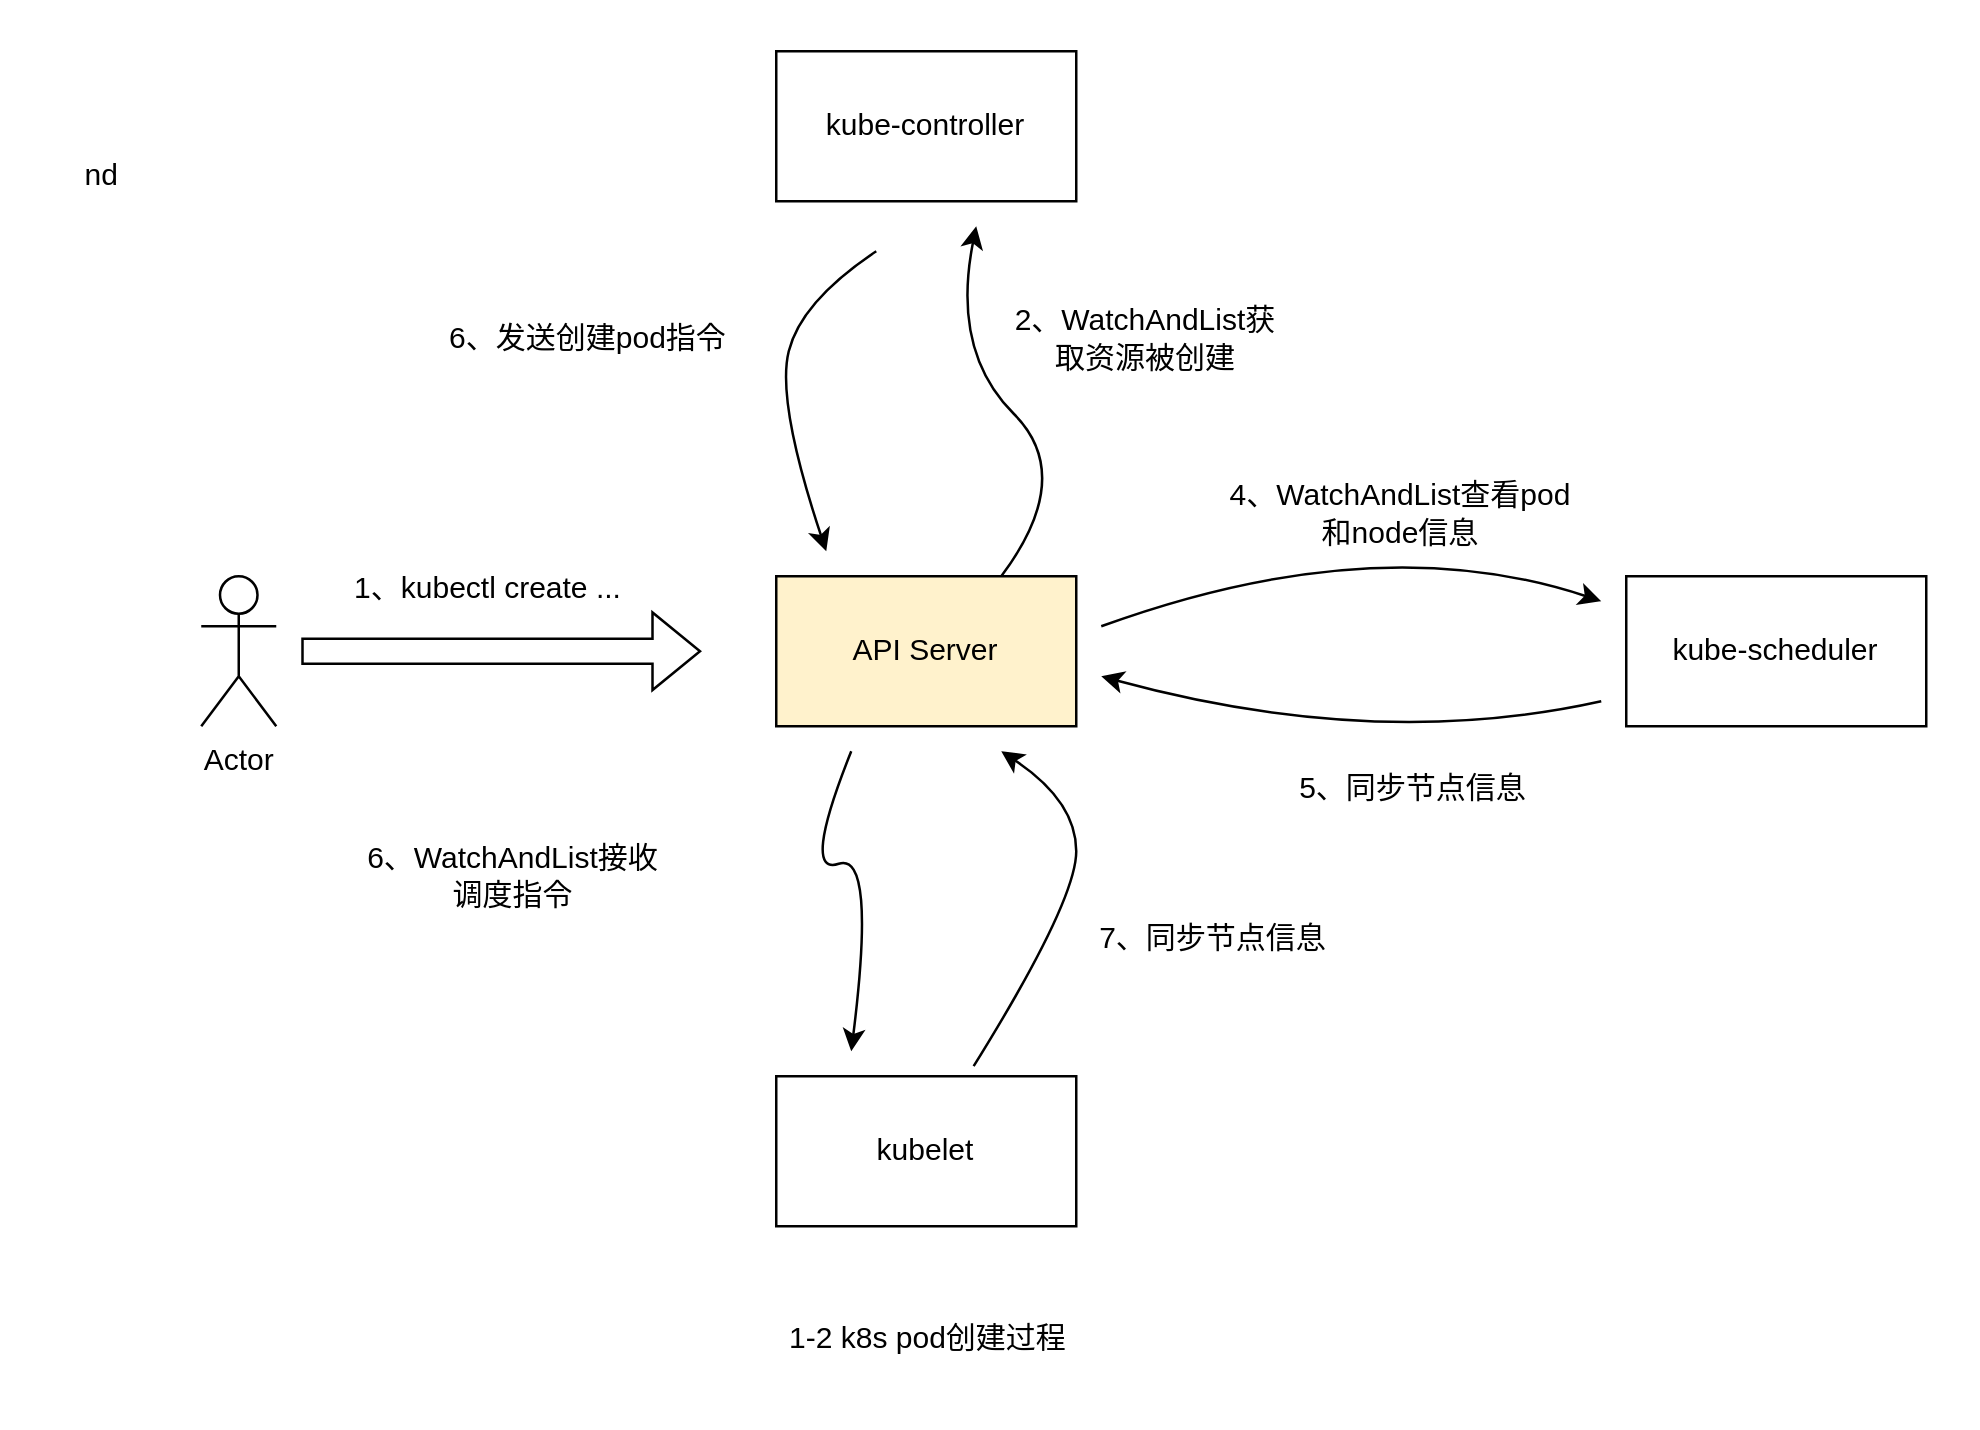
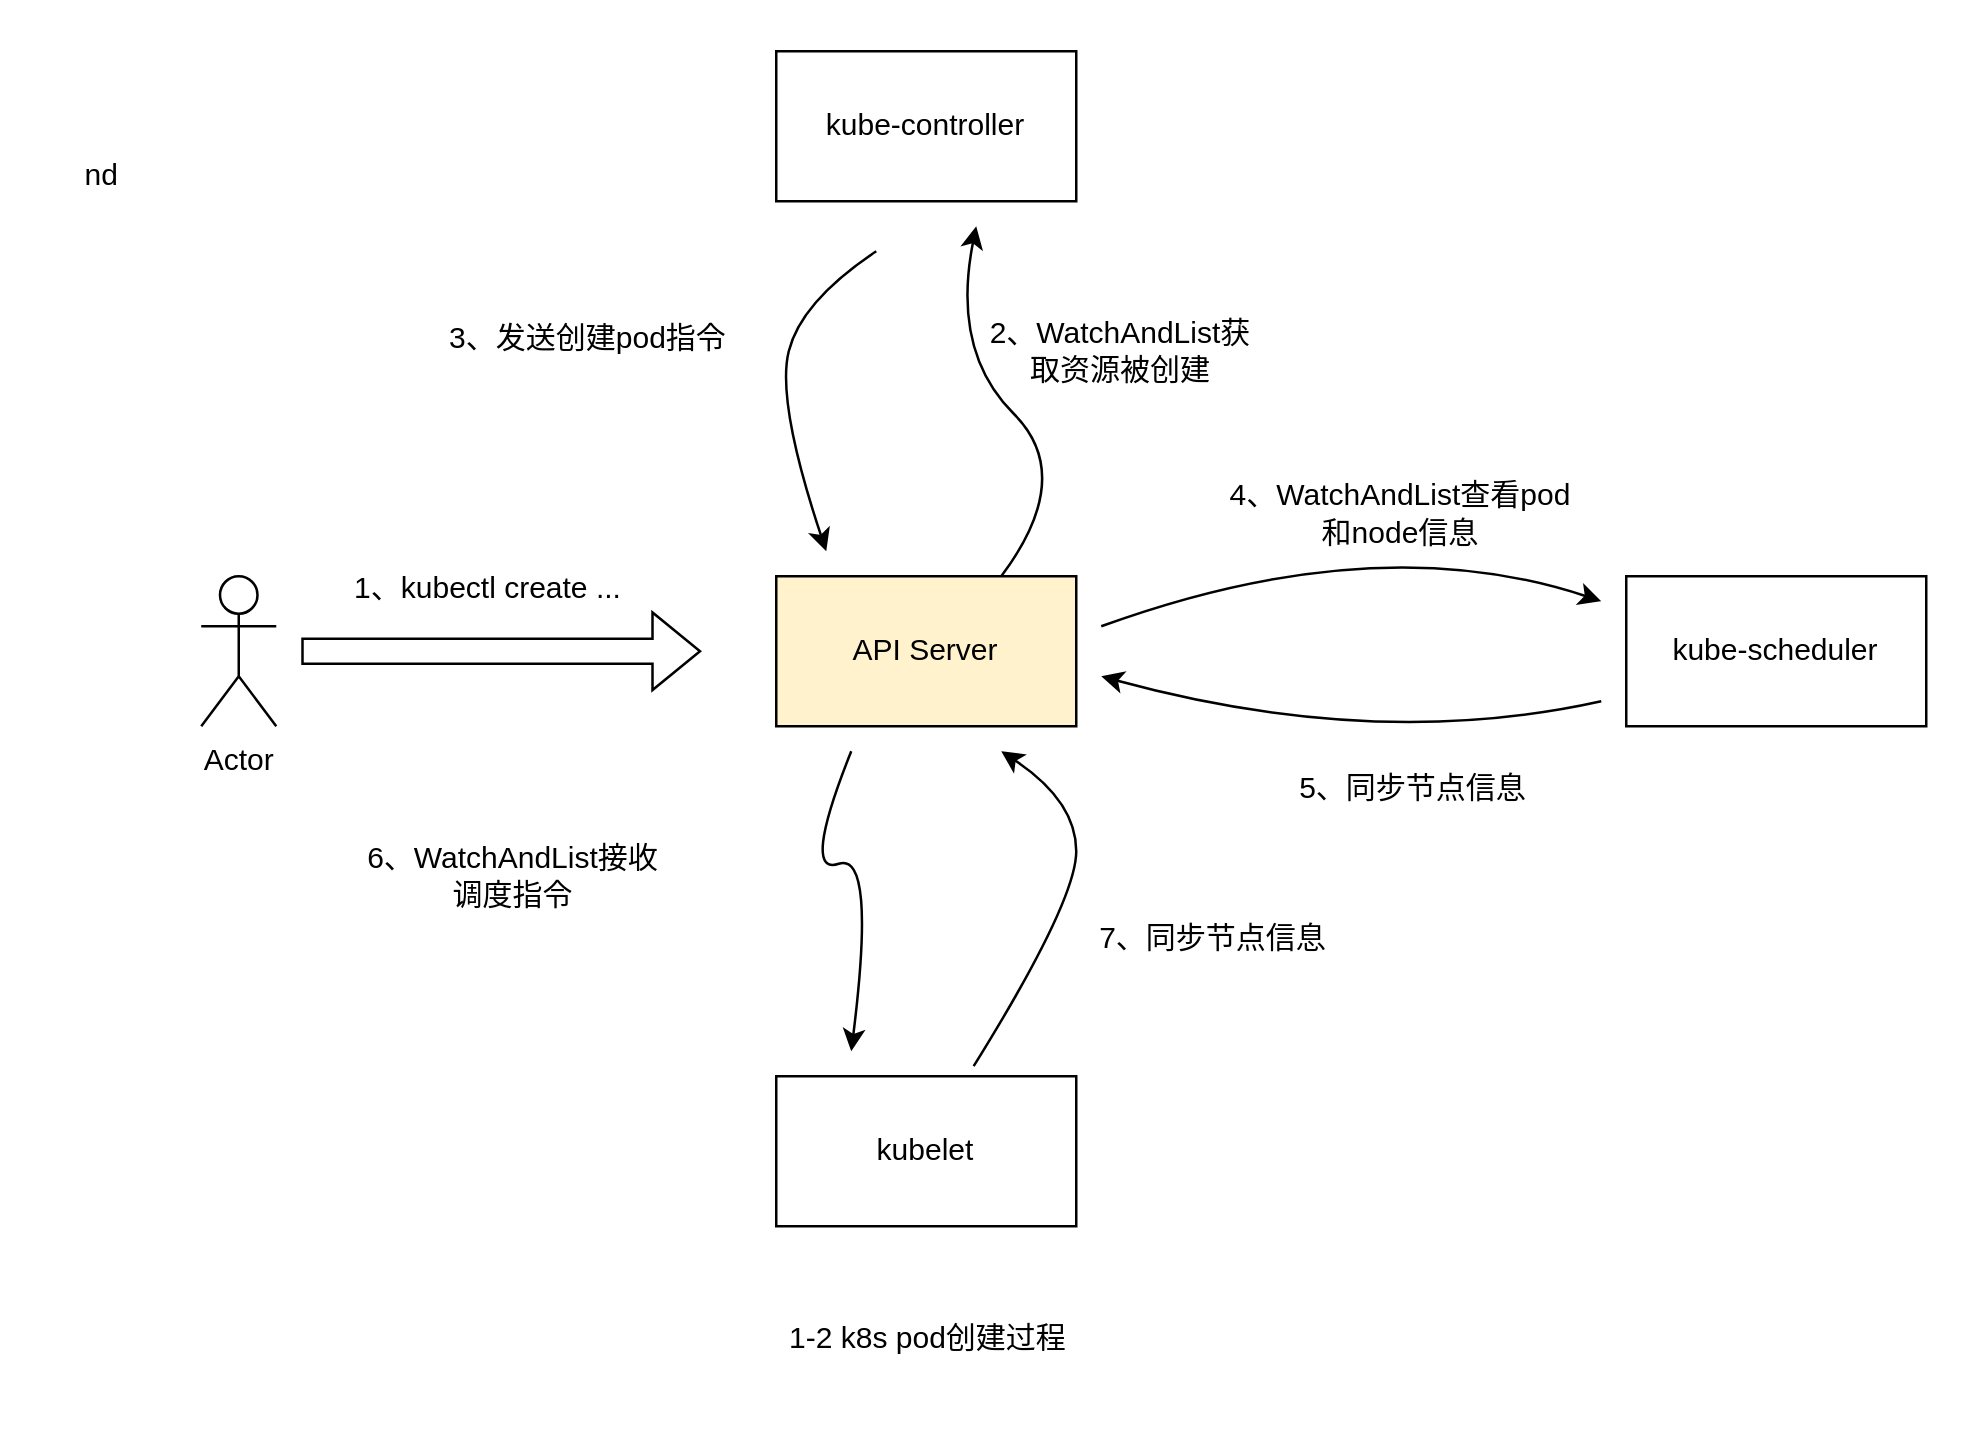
node "6、发送创建pod指令": label "6、发送创建pod指令" -> "3、发送创建pod指令"
node "2、WatchAndList获取资源被创建": moved (1146, 339) -> (1121, 351)
